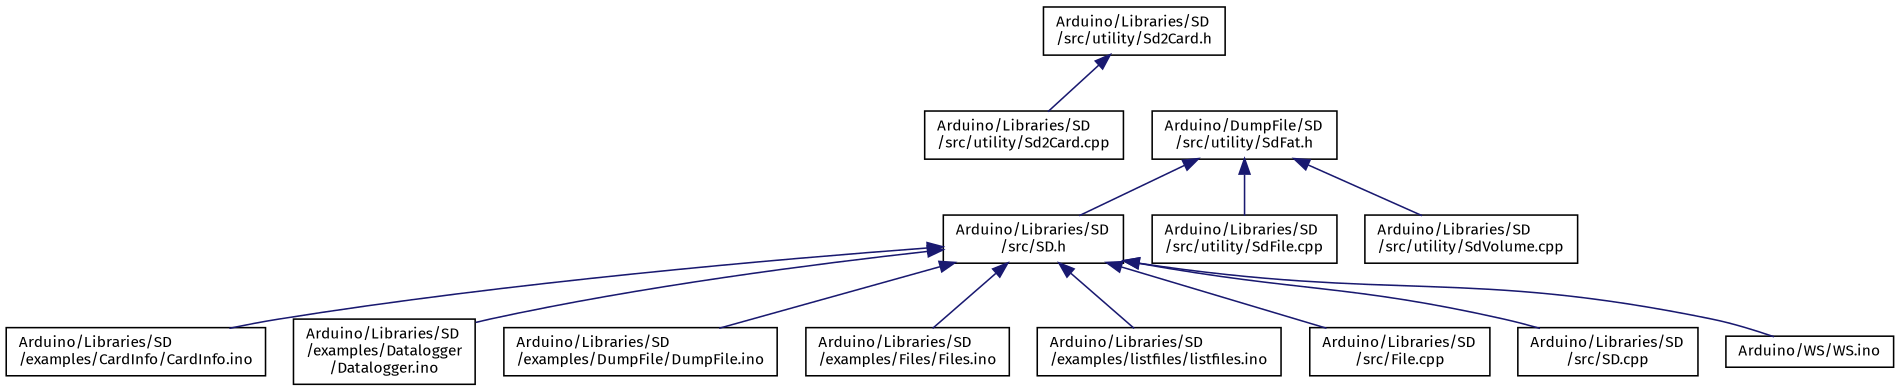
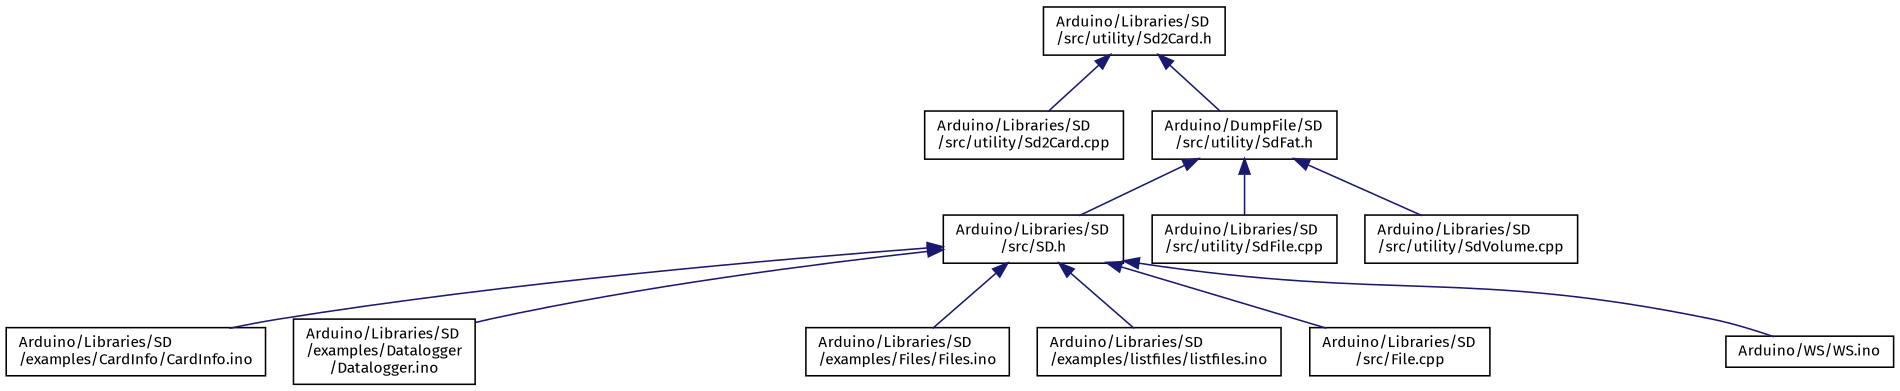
edge "Arduino/DumpFile/SD /src/utility/SdFat.h" -> "Arduino/Libraries/SD /src/utility/Sd2Card.h": added
node "Arduino/Libraries/SD /examples/DumpFile/DumpFile.ino": removed
node "Arduino/Libraries/SD /src/SD.cpp": removed
